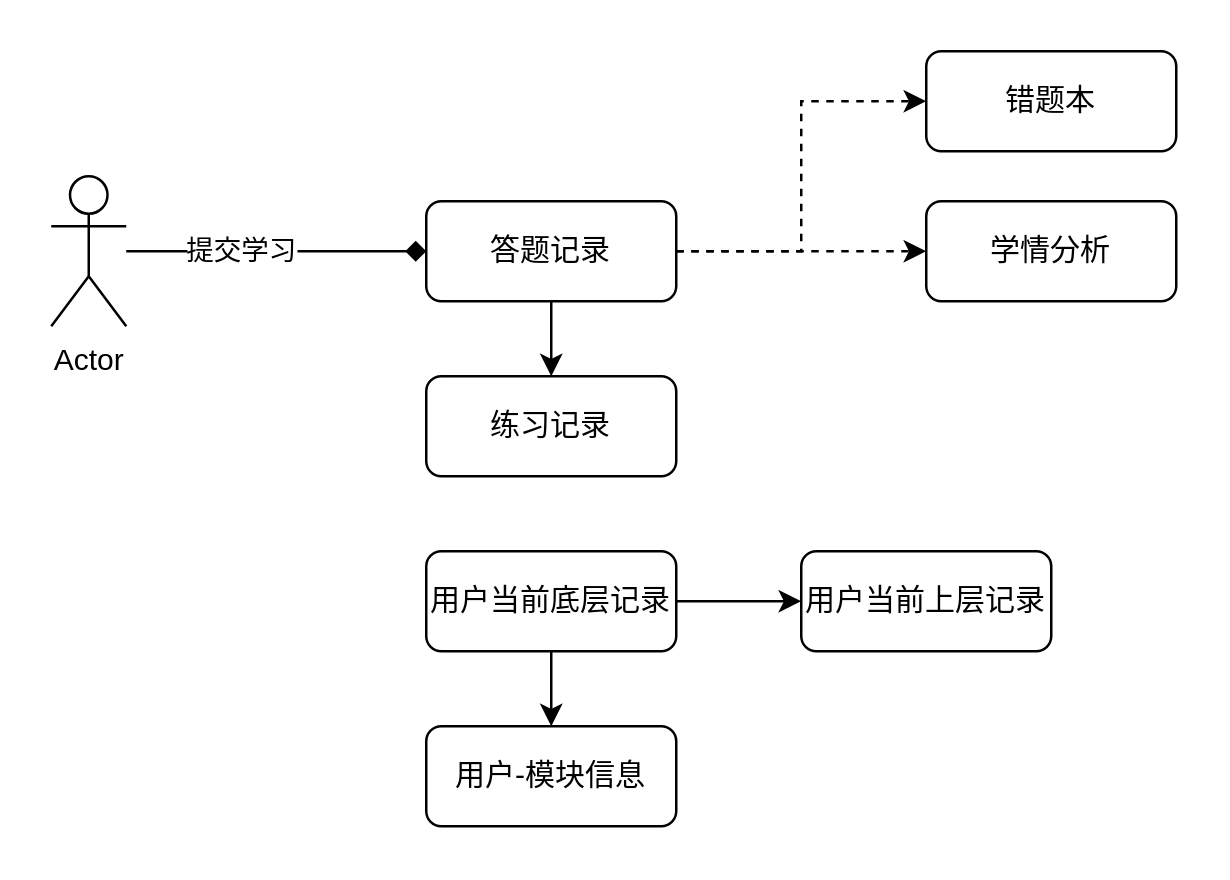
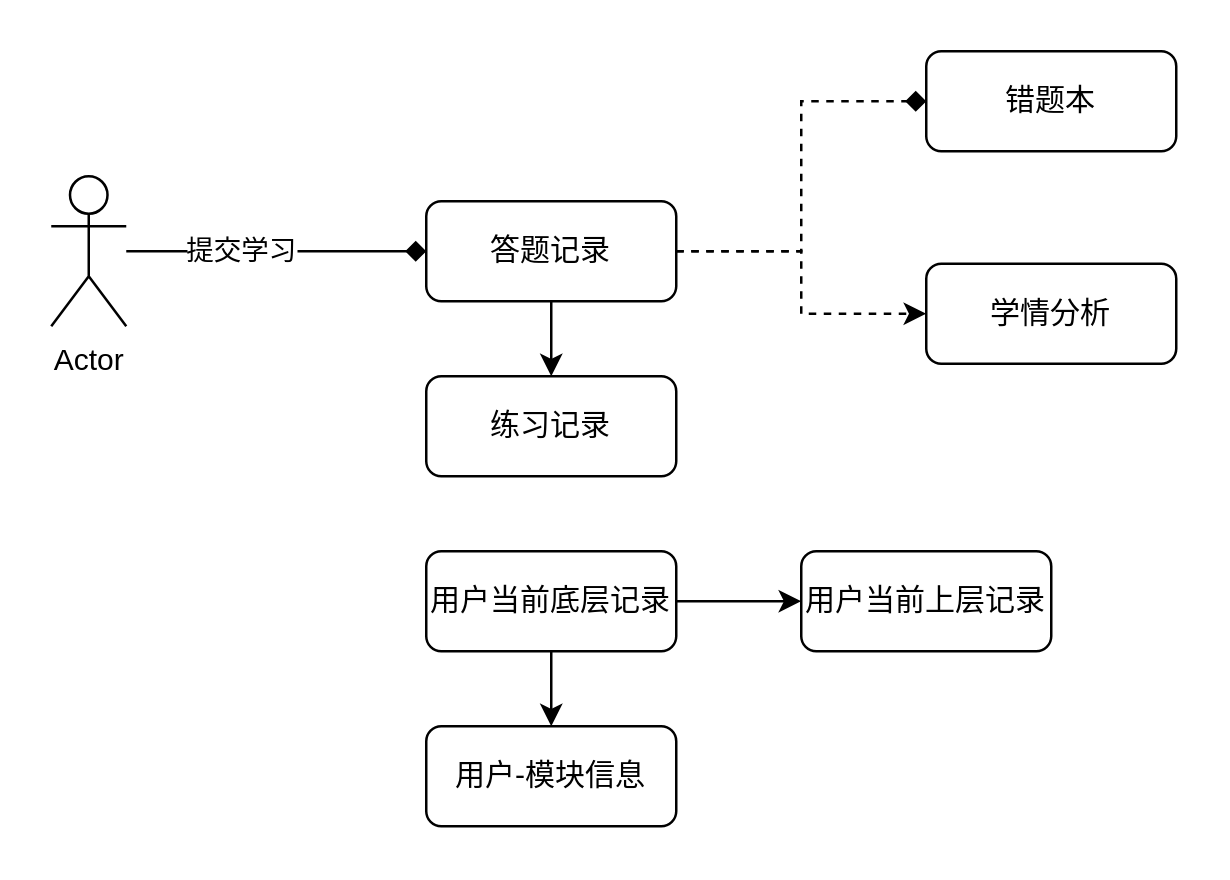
edge "答题记录" -> "错题本": arrowhead classic -> diamond
node "学情分析": moved (1051, 251) -> (1051, 314)
